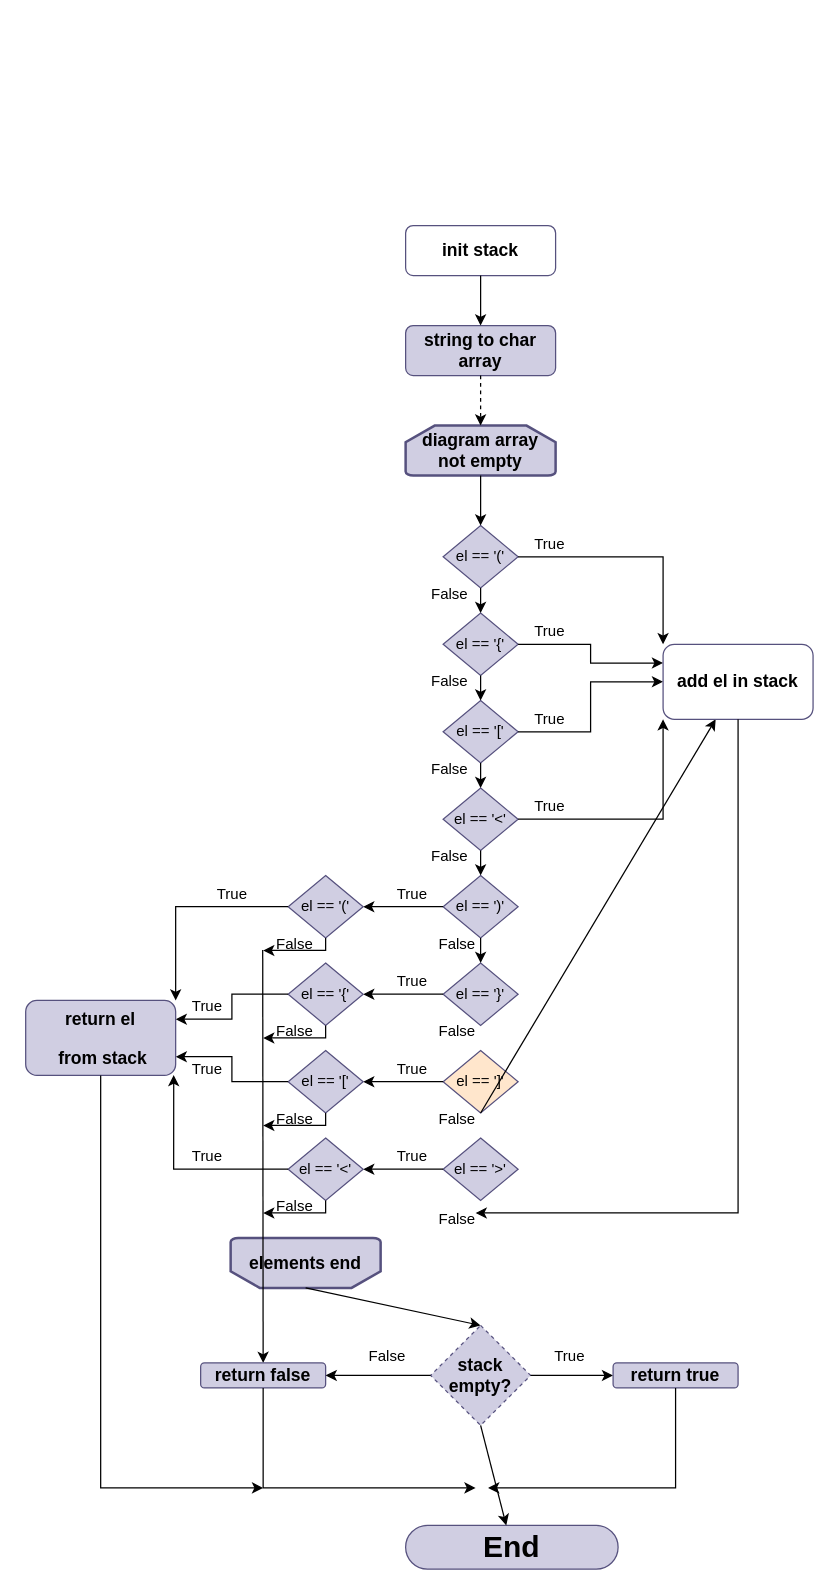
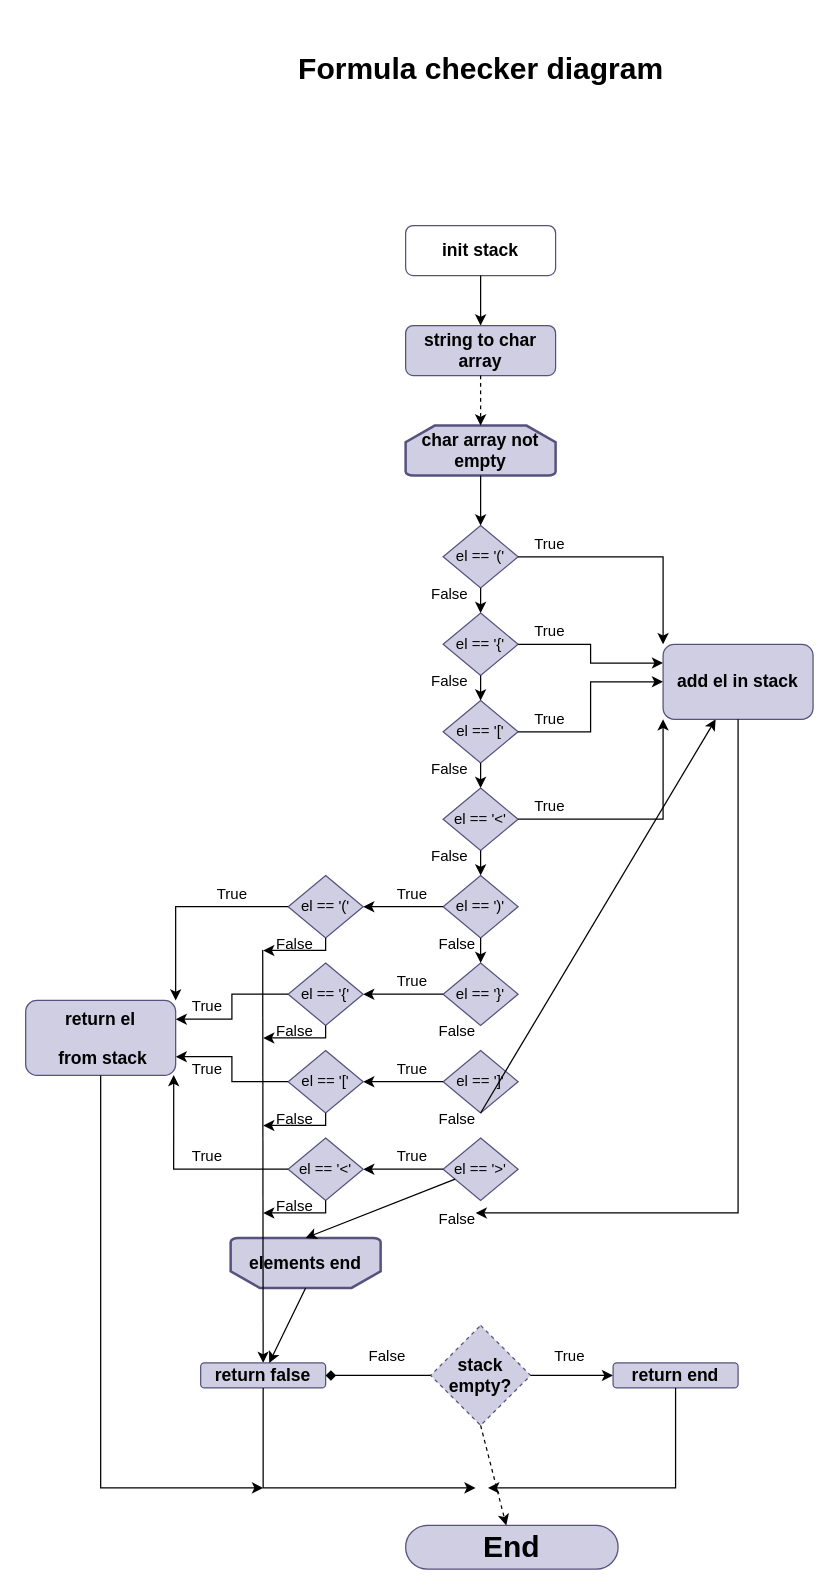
node "Formula checker diagram": added
node "diagram array not empty": label "diagram array not empty" -> "char array not empty"
node "add el in stack": fillcolor #ffffff -> #d0cee2
node "el == ']'": fillcolor #ffe6cc -> #d0cee2
edge "el == '>'" -> "elements end": added
edge "elements end" -> "stack empty?": now "elements end" -> "return false"
edge "stack empty?" -> "return false": arrowhead classic -> diamond
node "return true": label "return true" -> "return end"
edge "stack empty?" -> "End": style solid -> dashed
